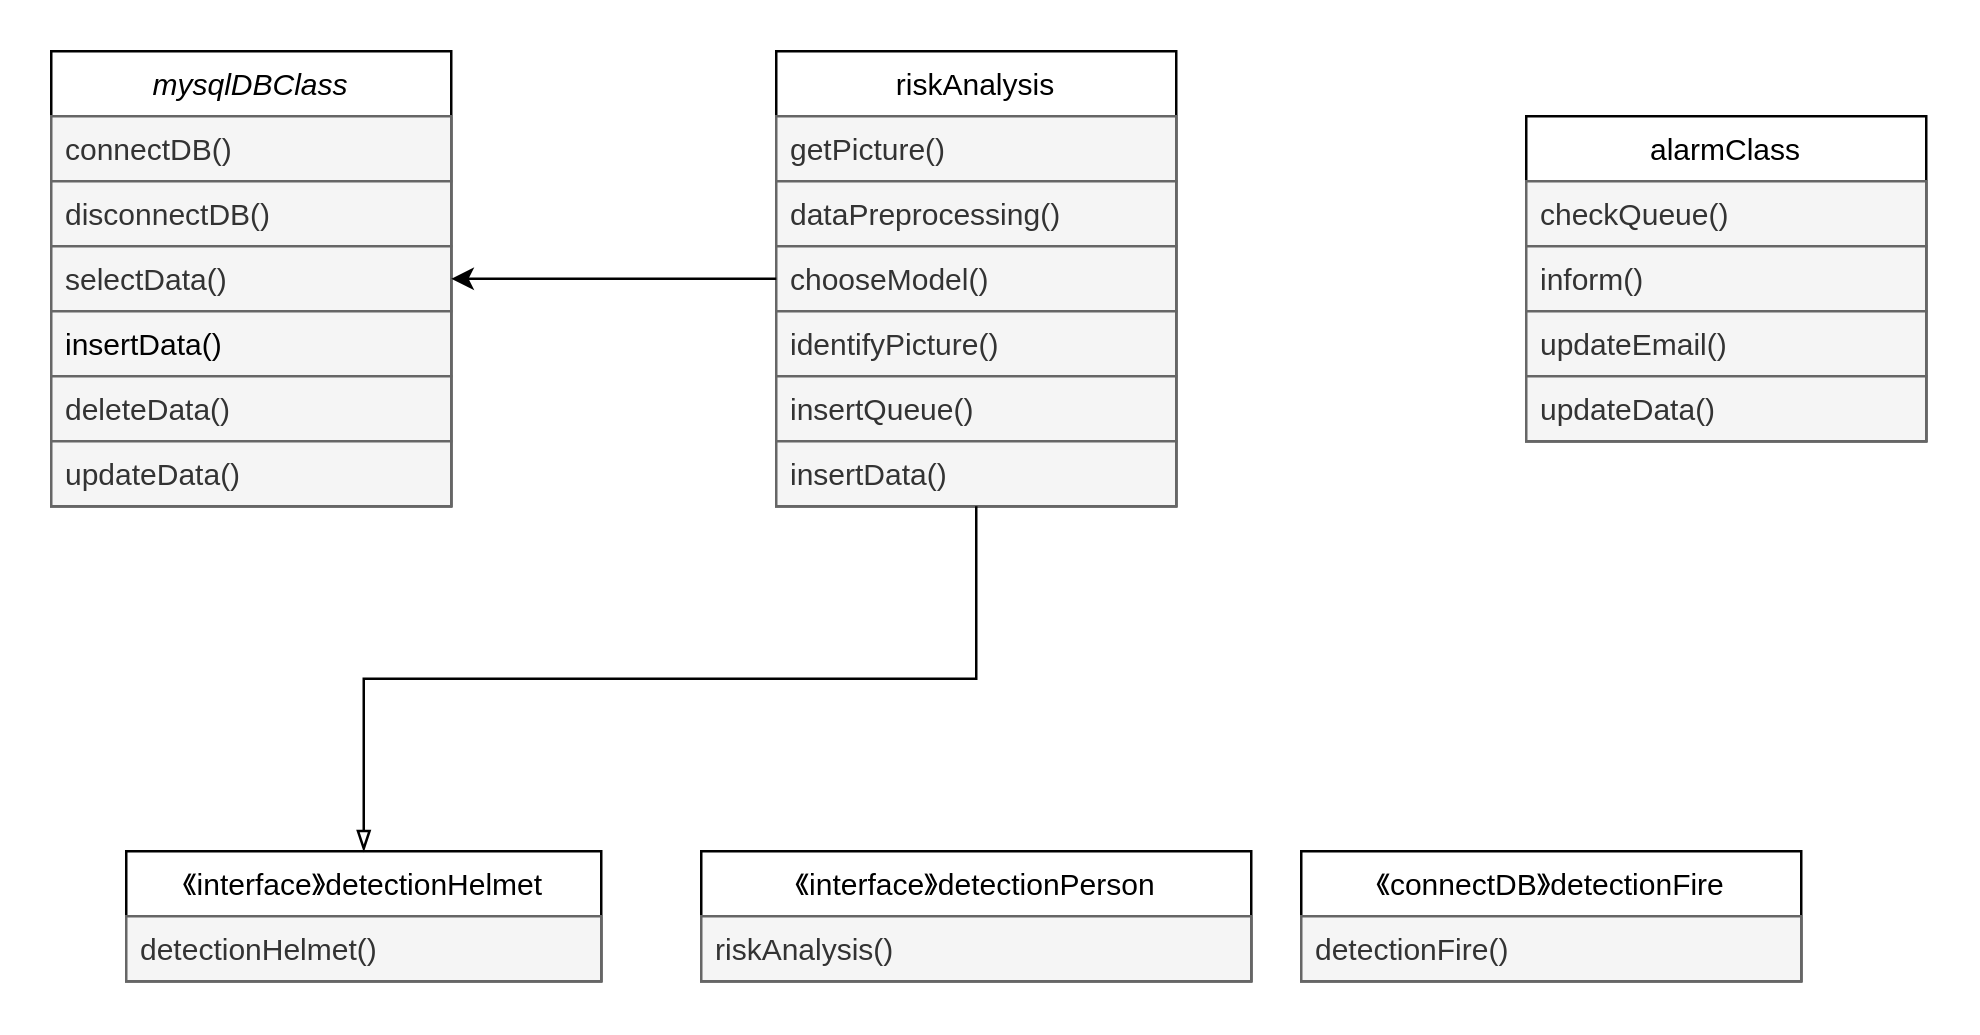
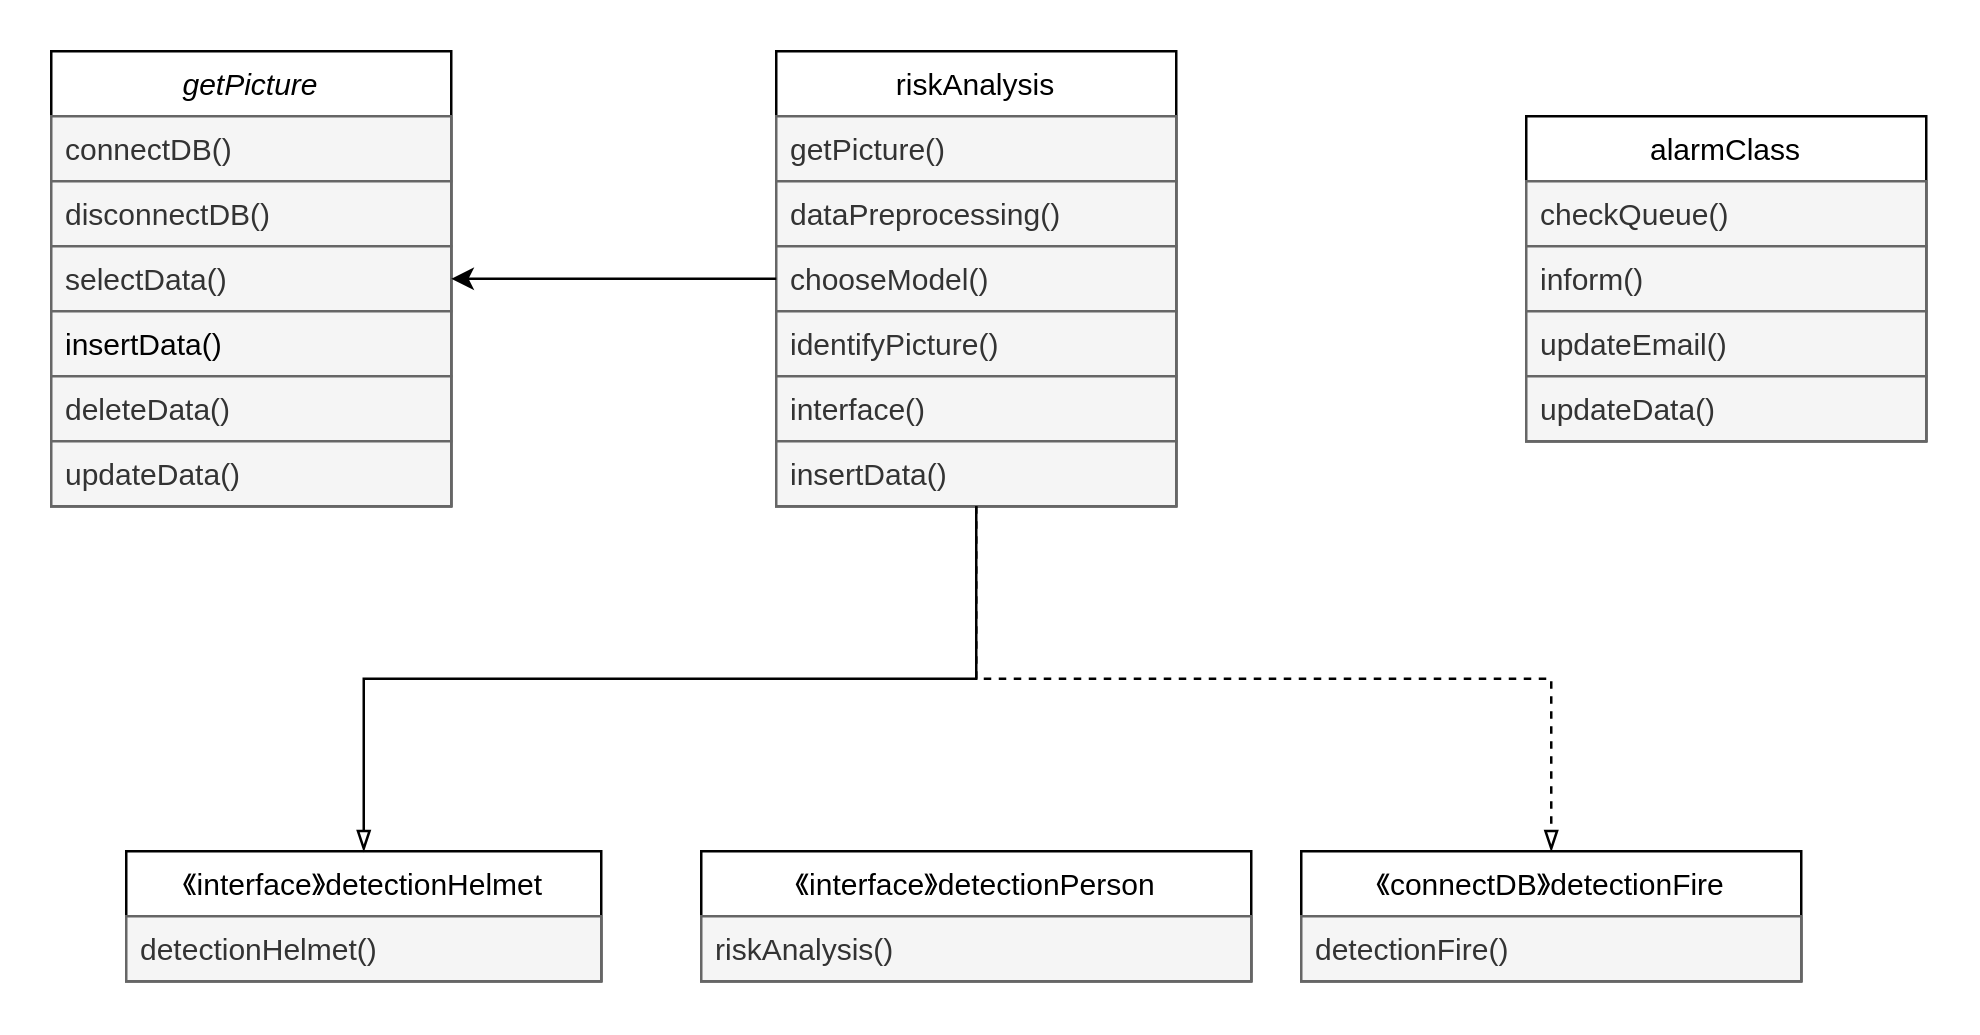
node "mysqlDBClass": label "mysqlDBClass" -> "getPicture"
node "insertQueue()": label "insertQueue()" -> "interface()"
edge "riskAnalysis" -> "《connectDB》detectionFire": added
